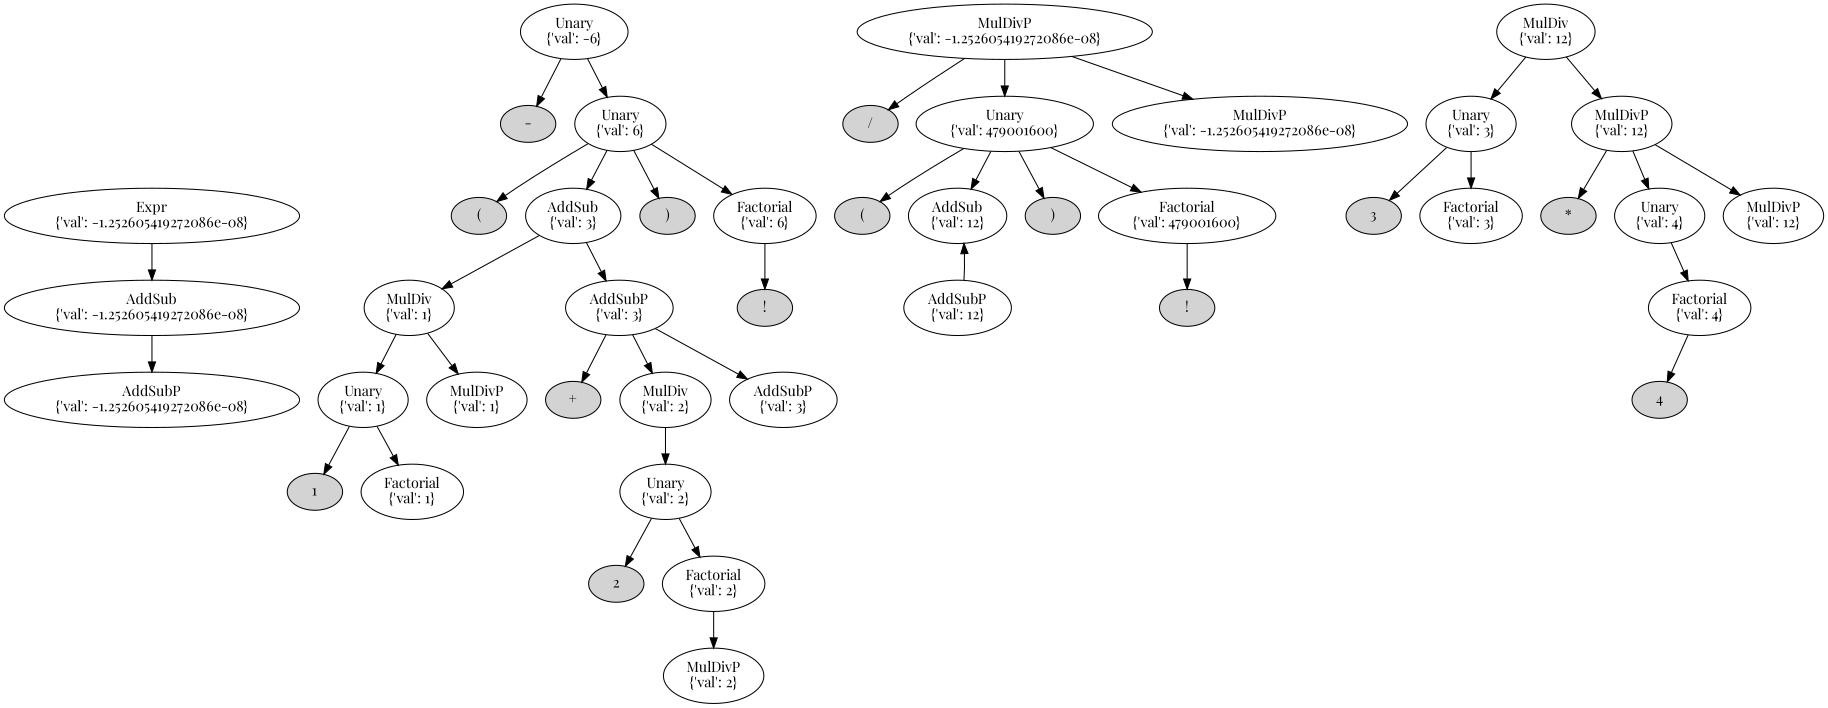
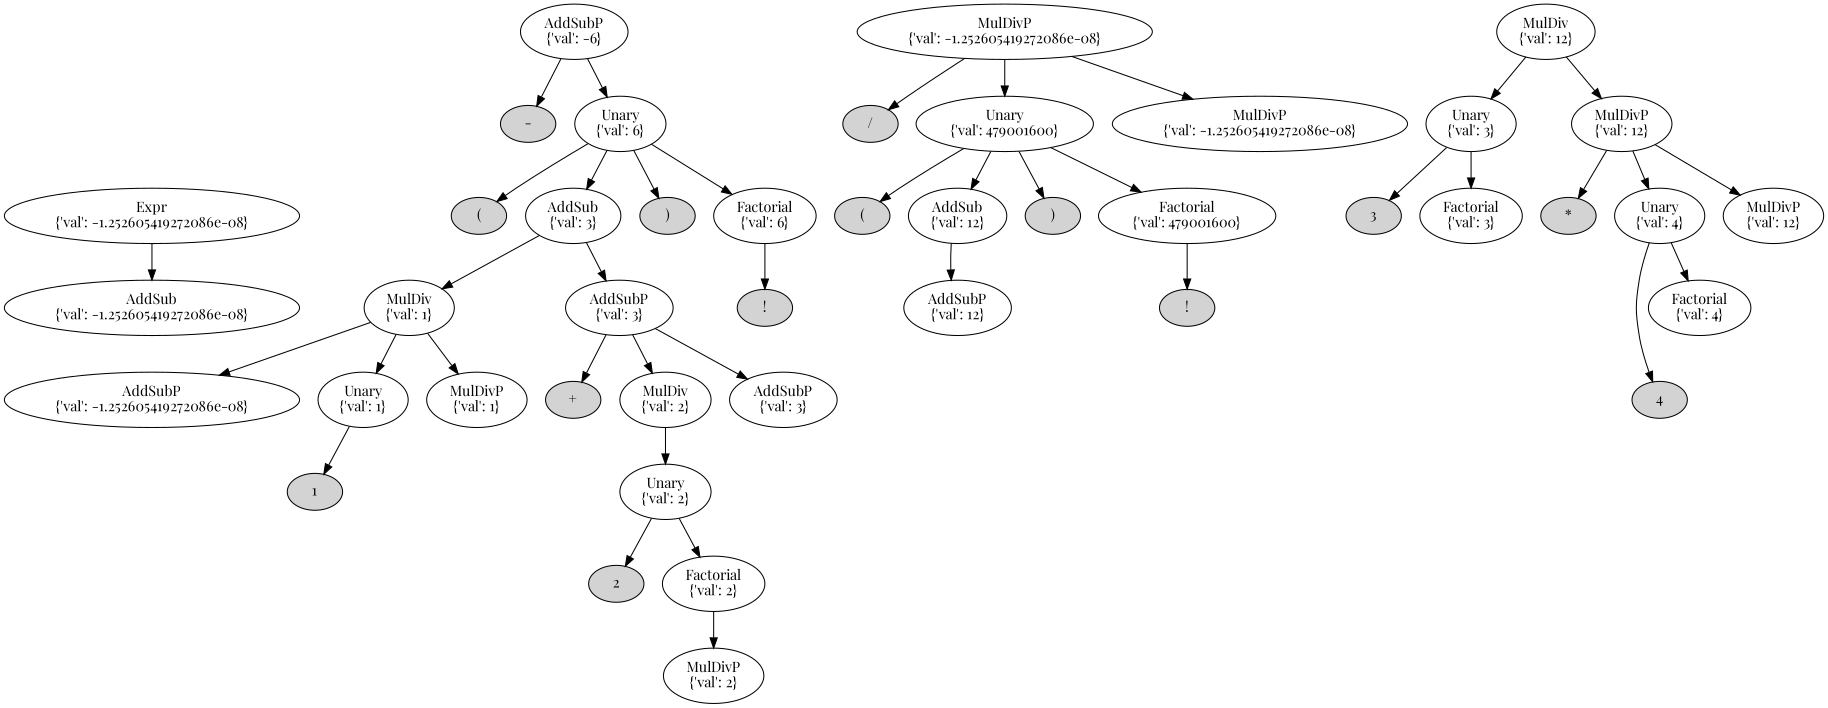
node "Unary {'val': -6}": label "Unary {'val': -6}" -> "AddSubP {'val': -6}"
edge "AddSubP {'val': 12}" -> "AddSub {'val': 12}": reversed
edge "AddSub {'val': -1.252605419272086e-08}" -> "AddSubP {'val': -1.252605419272086e-08}": now "MulDiv {'val': 1}" -> "AddSubP {'val': -1.252605419272086e-08}"
edge "Factorial {'val': 4}" -> "4": now "Unary {'val': 4}" -> "4"
node "Factorial {'val': 1}": removed
